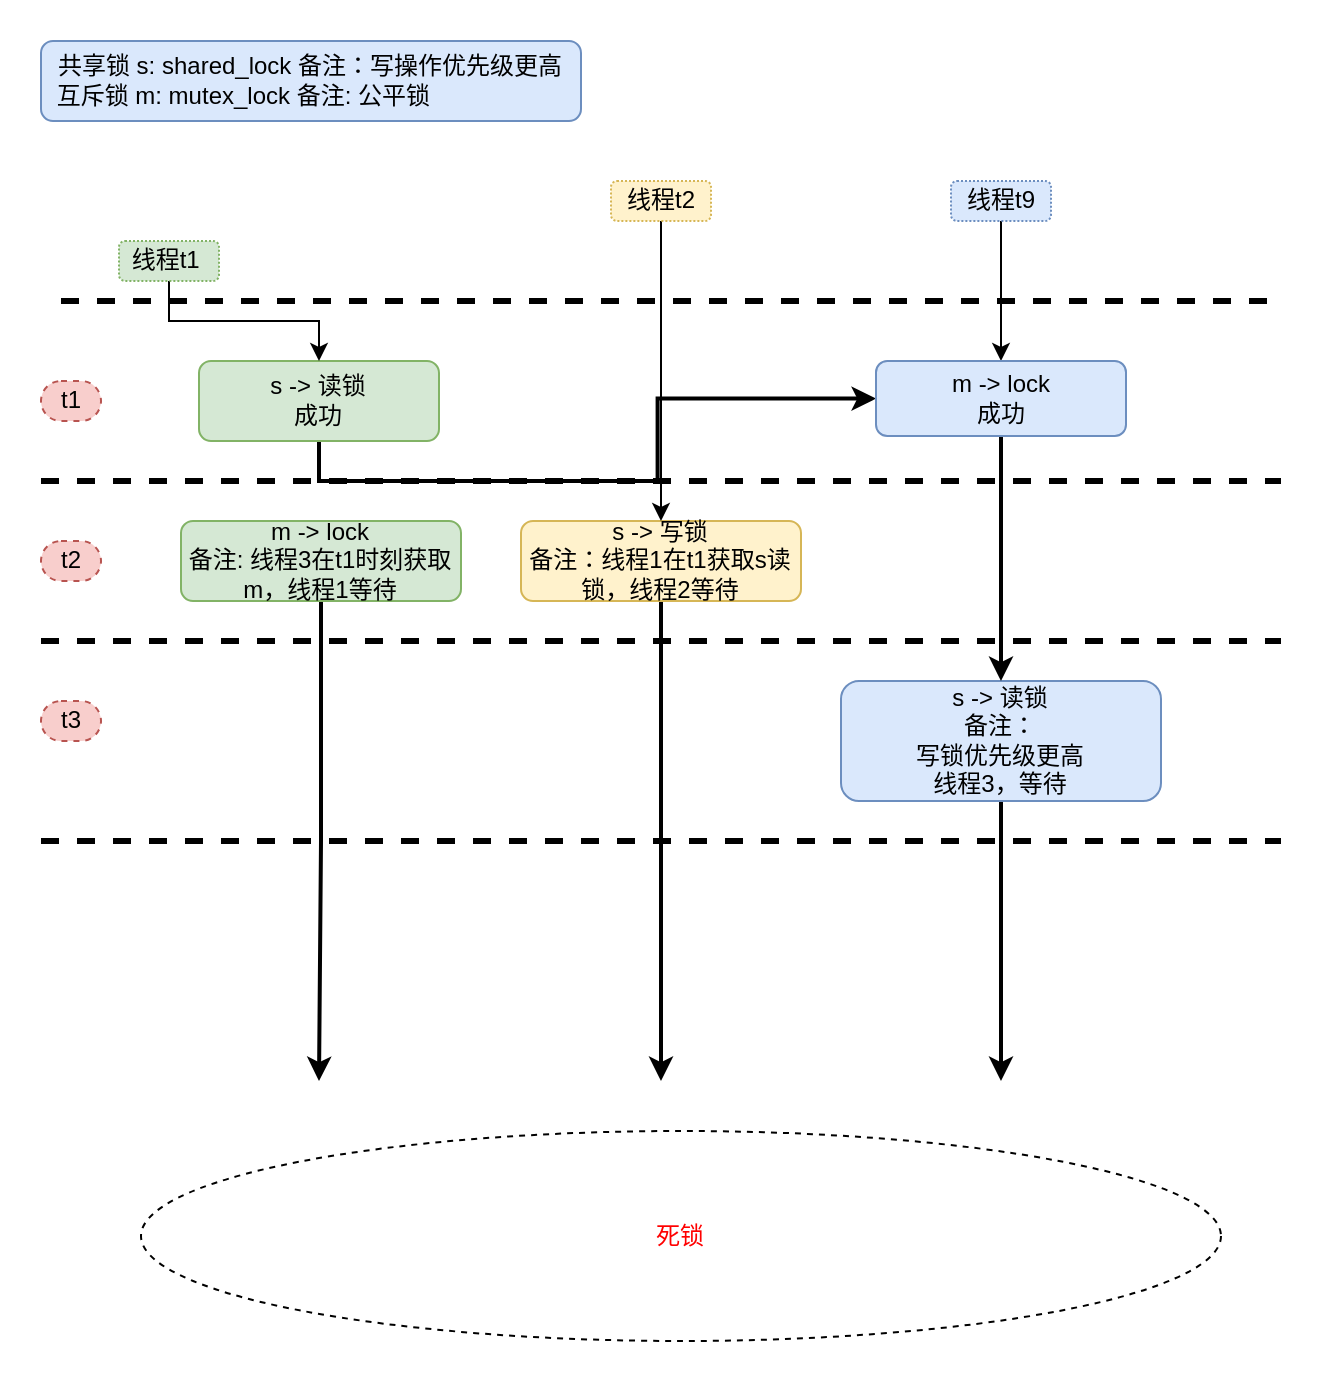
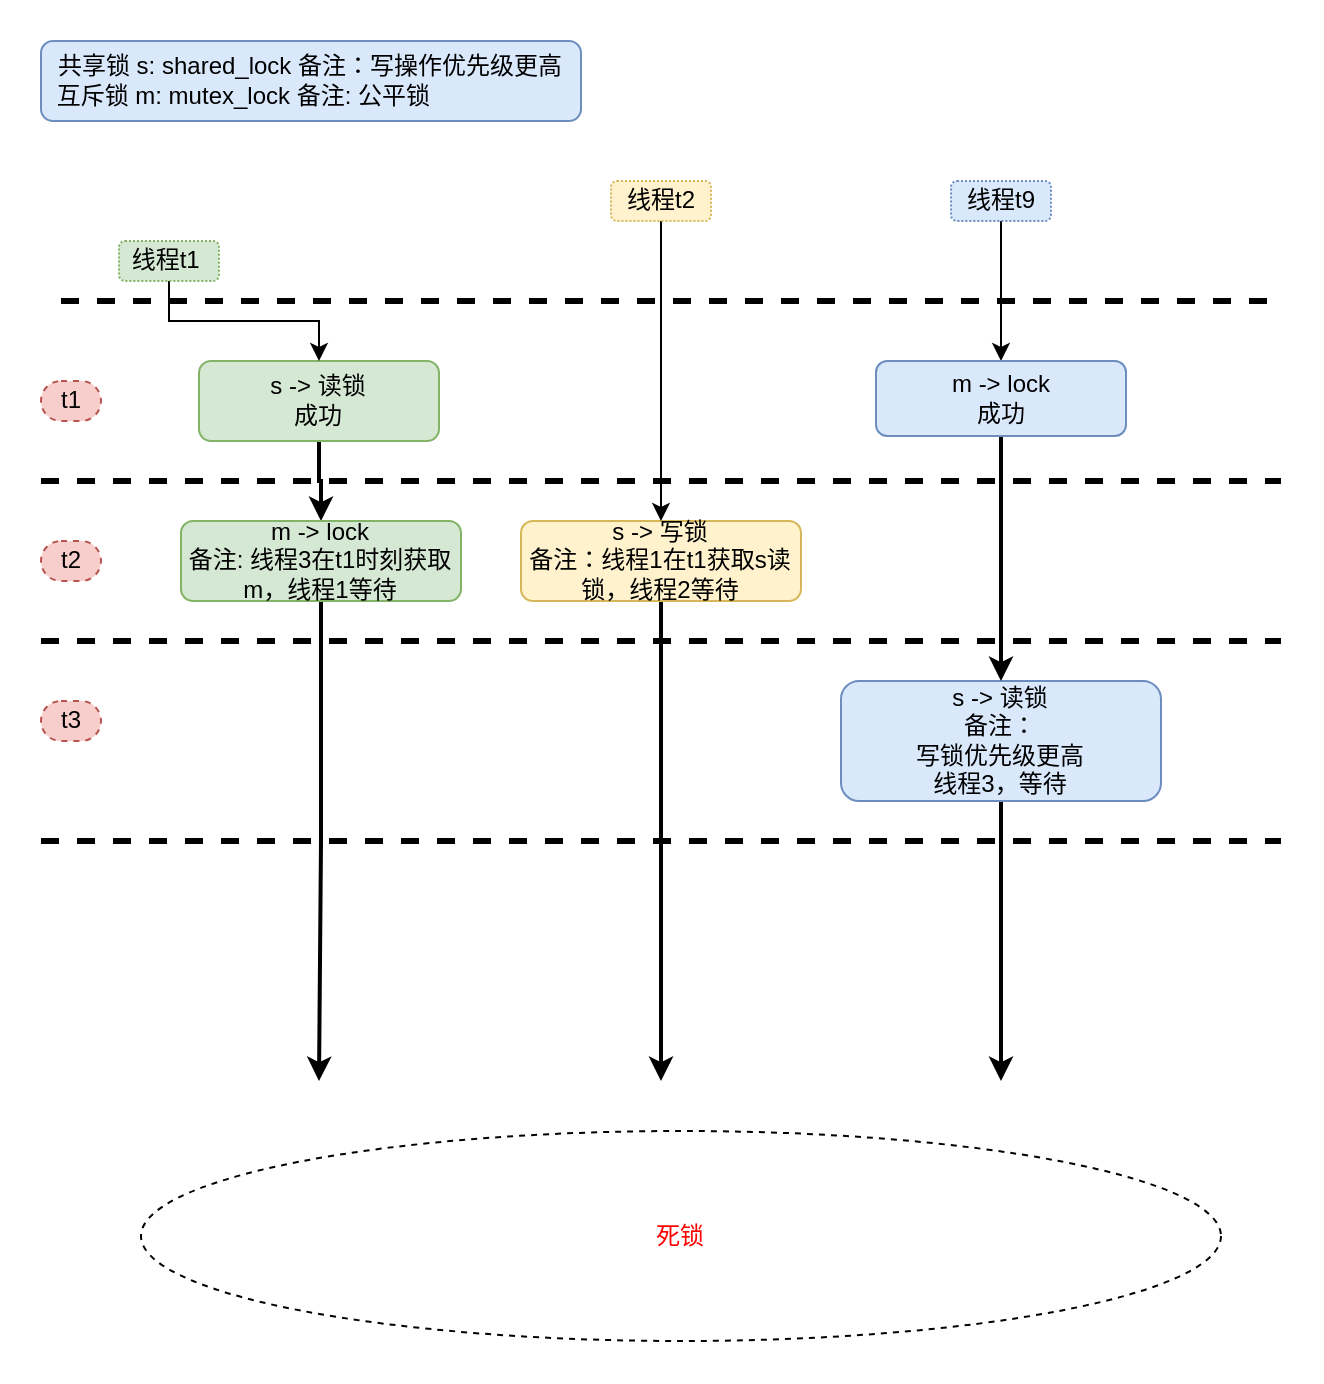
edge "s -> 读锁 成功" -> "m -> lock 成功": now "s -> 读锁 成功" -> "m -> lock 备注: 线程3在t1时刻获取m，线程1等待"
